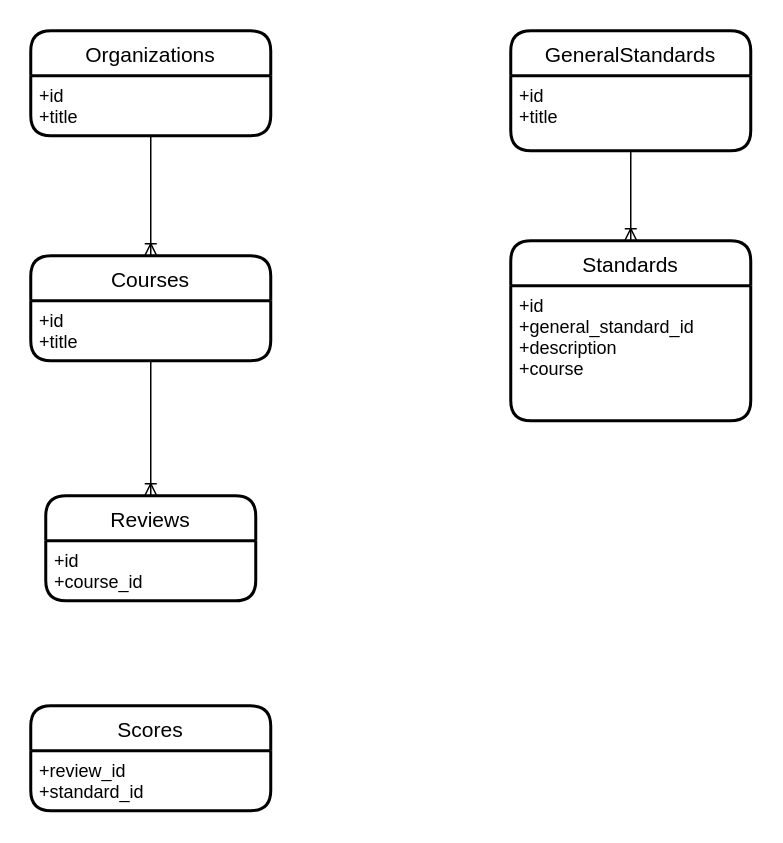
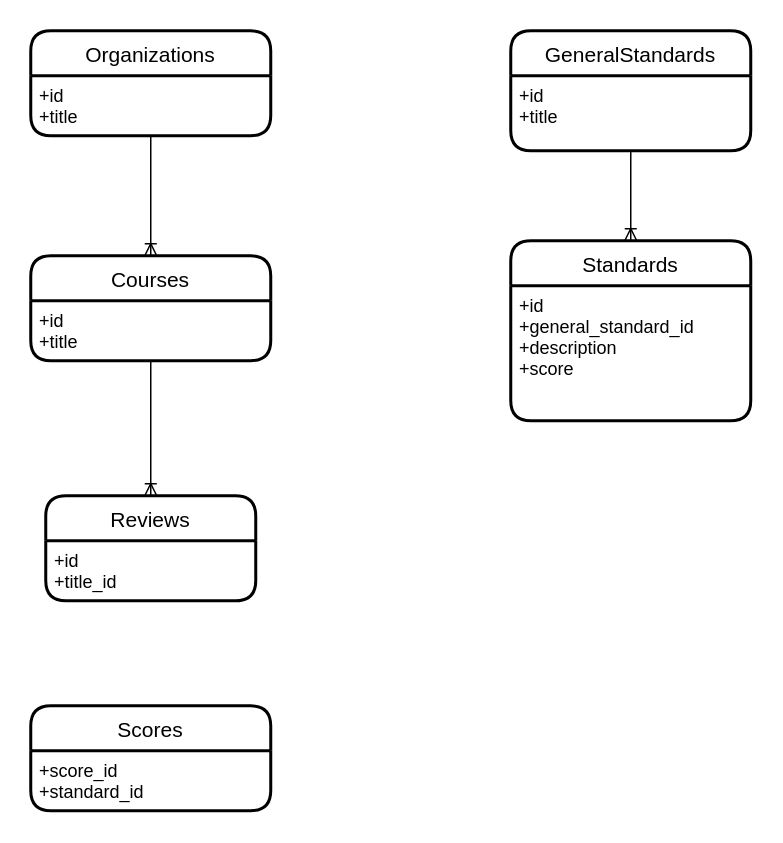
node "+id +general_standard_id +description +course": label "+id +general_standard_id +description +course" -> "+id +general_standard_id +description +score"
node "+id +course_id": label "+id +course_id" -> "+id +title_id"
node "+review_id +standard_id": label "+review_id +standard_id" -> "+score_id +standard_id"
